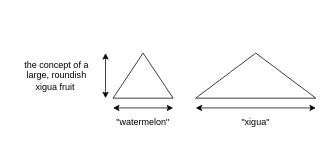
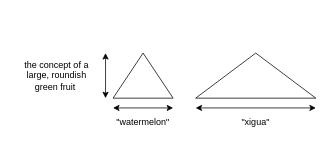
node "the concept of a large, roundish xigua fruit": label "the concept of a large, roundish xigua fruit" -> "the concept of a large, roundish green fruit"
